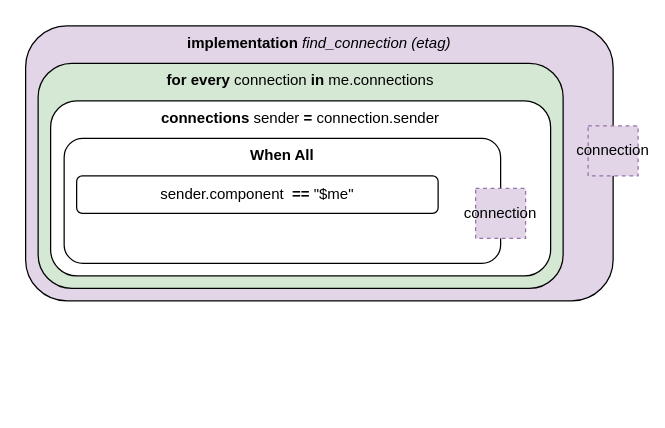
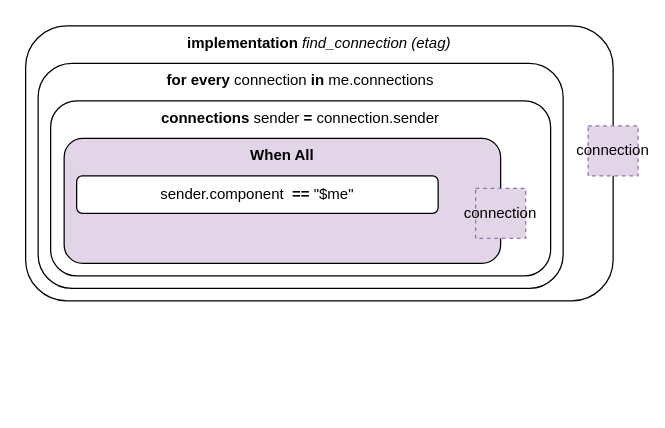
node "implementation find_connection (etag)": fillcolor #e1d5e7 -> #ffffff
node "for every connection in me.connections": fillcolor #d5e8d4 -> #ffffff
node "When All": fillcolor #ffffff -> #e1d5e7
